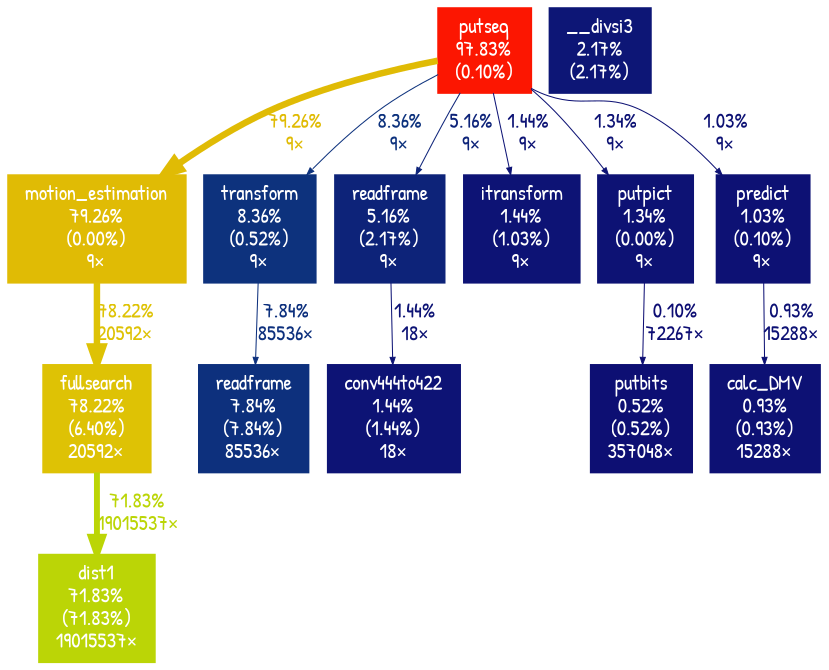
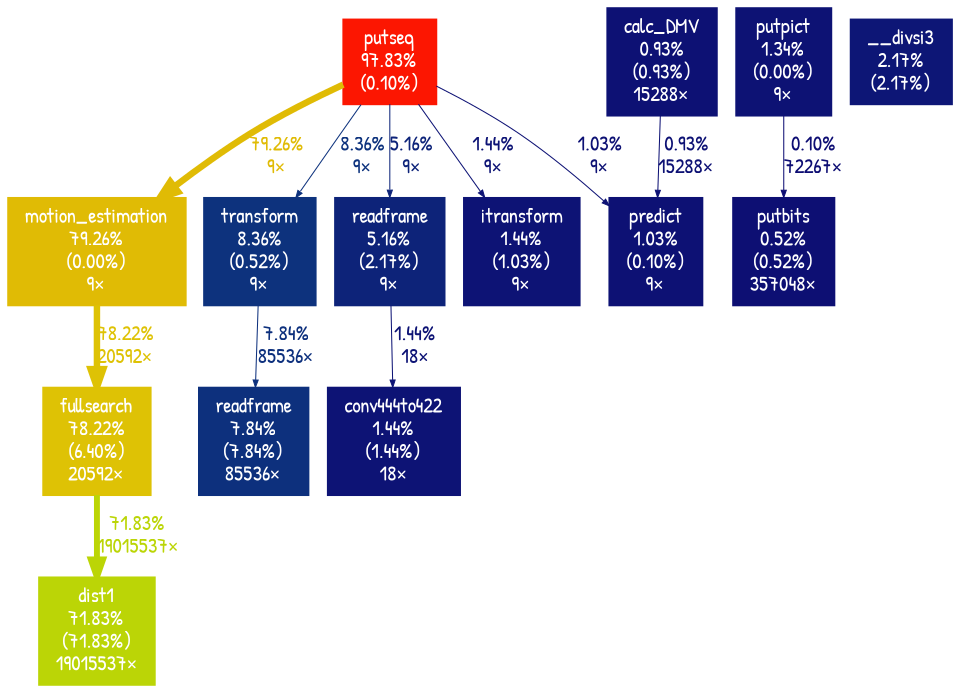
edge "putseq 97.83% (0.10%)" -> "putpict 1.34% (0.00%) 9×": removed, label "1.34% 9×"
edge "predict 1.03% (0.10%) 9×" -> "calc_DMV 0.93% (0.93%) 15288×": reversed
